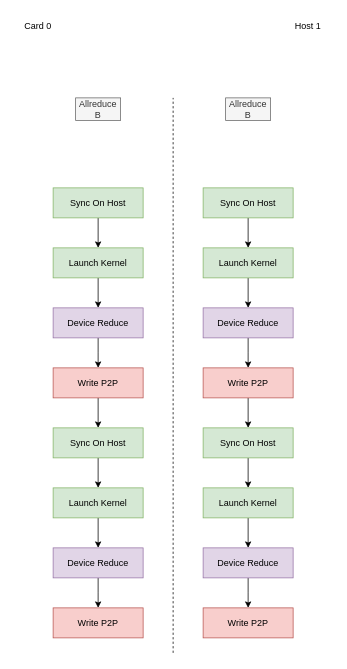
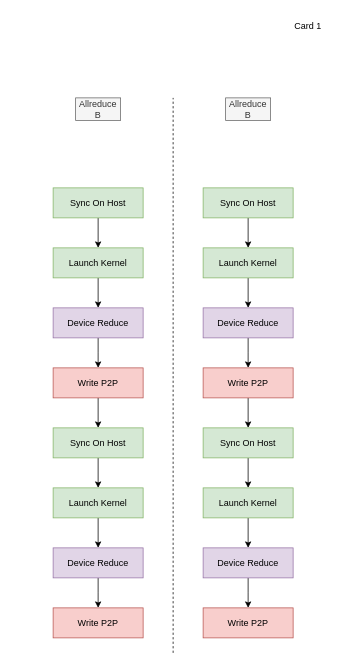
node "Card 0": removed
node "Host 1": label "Host 1" -> "Card 1"
